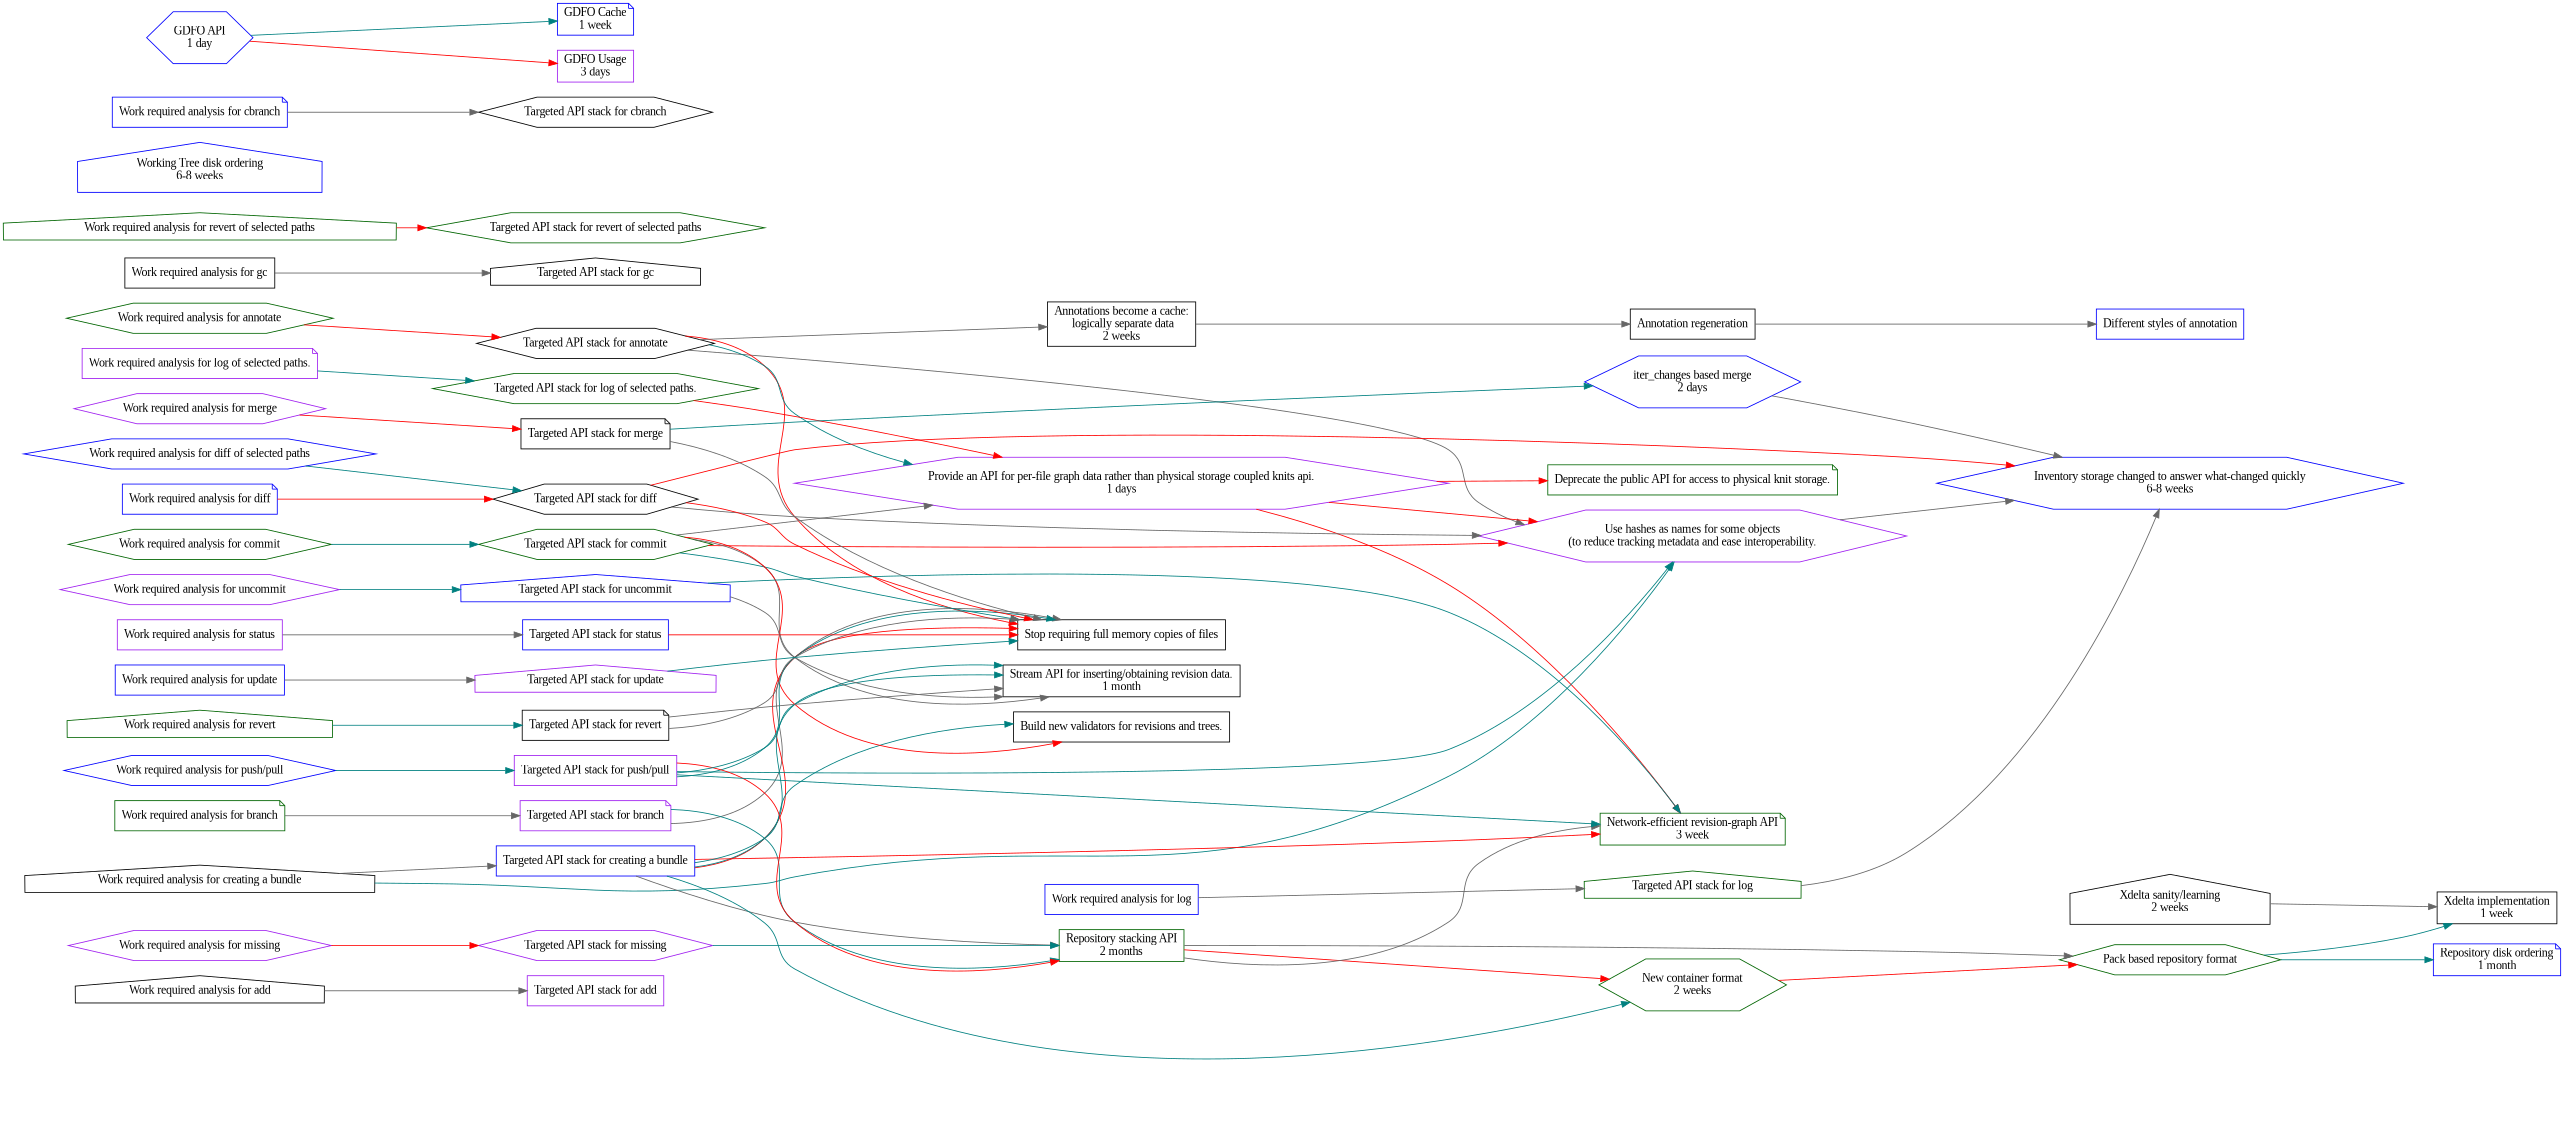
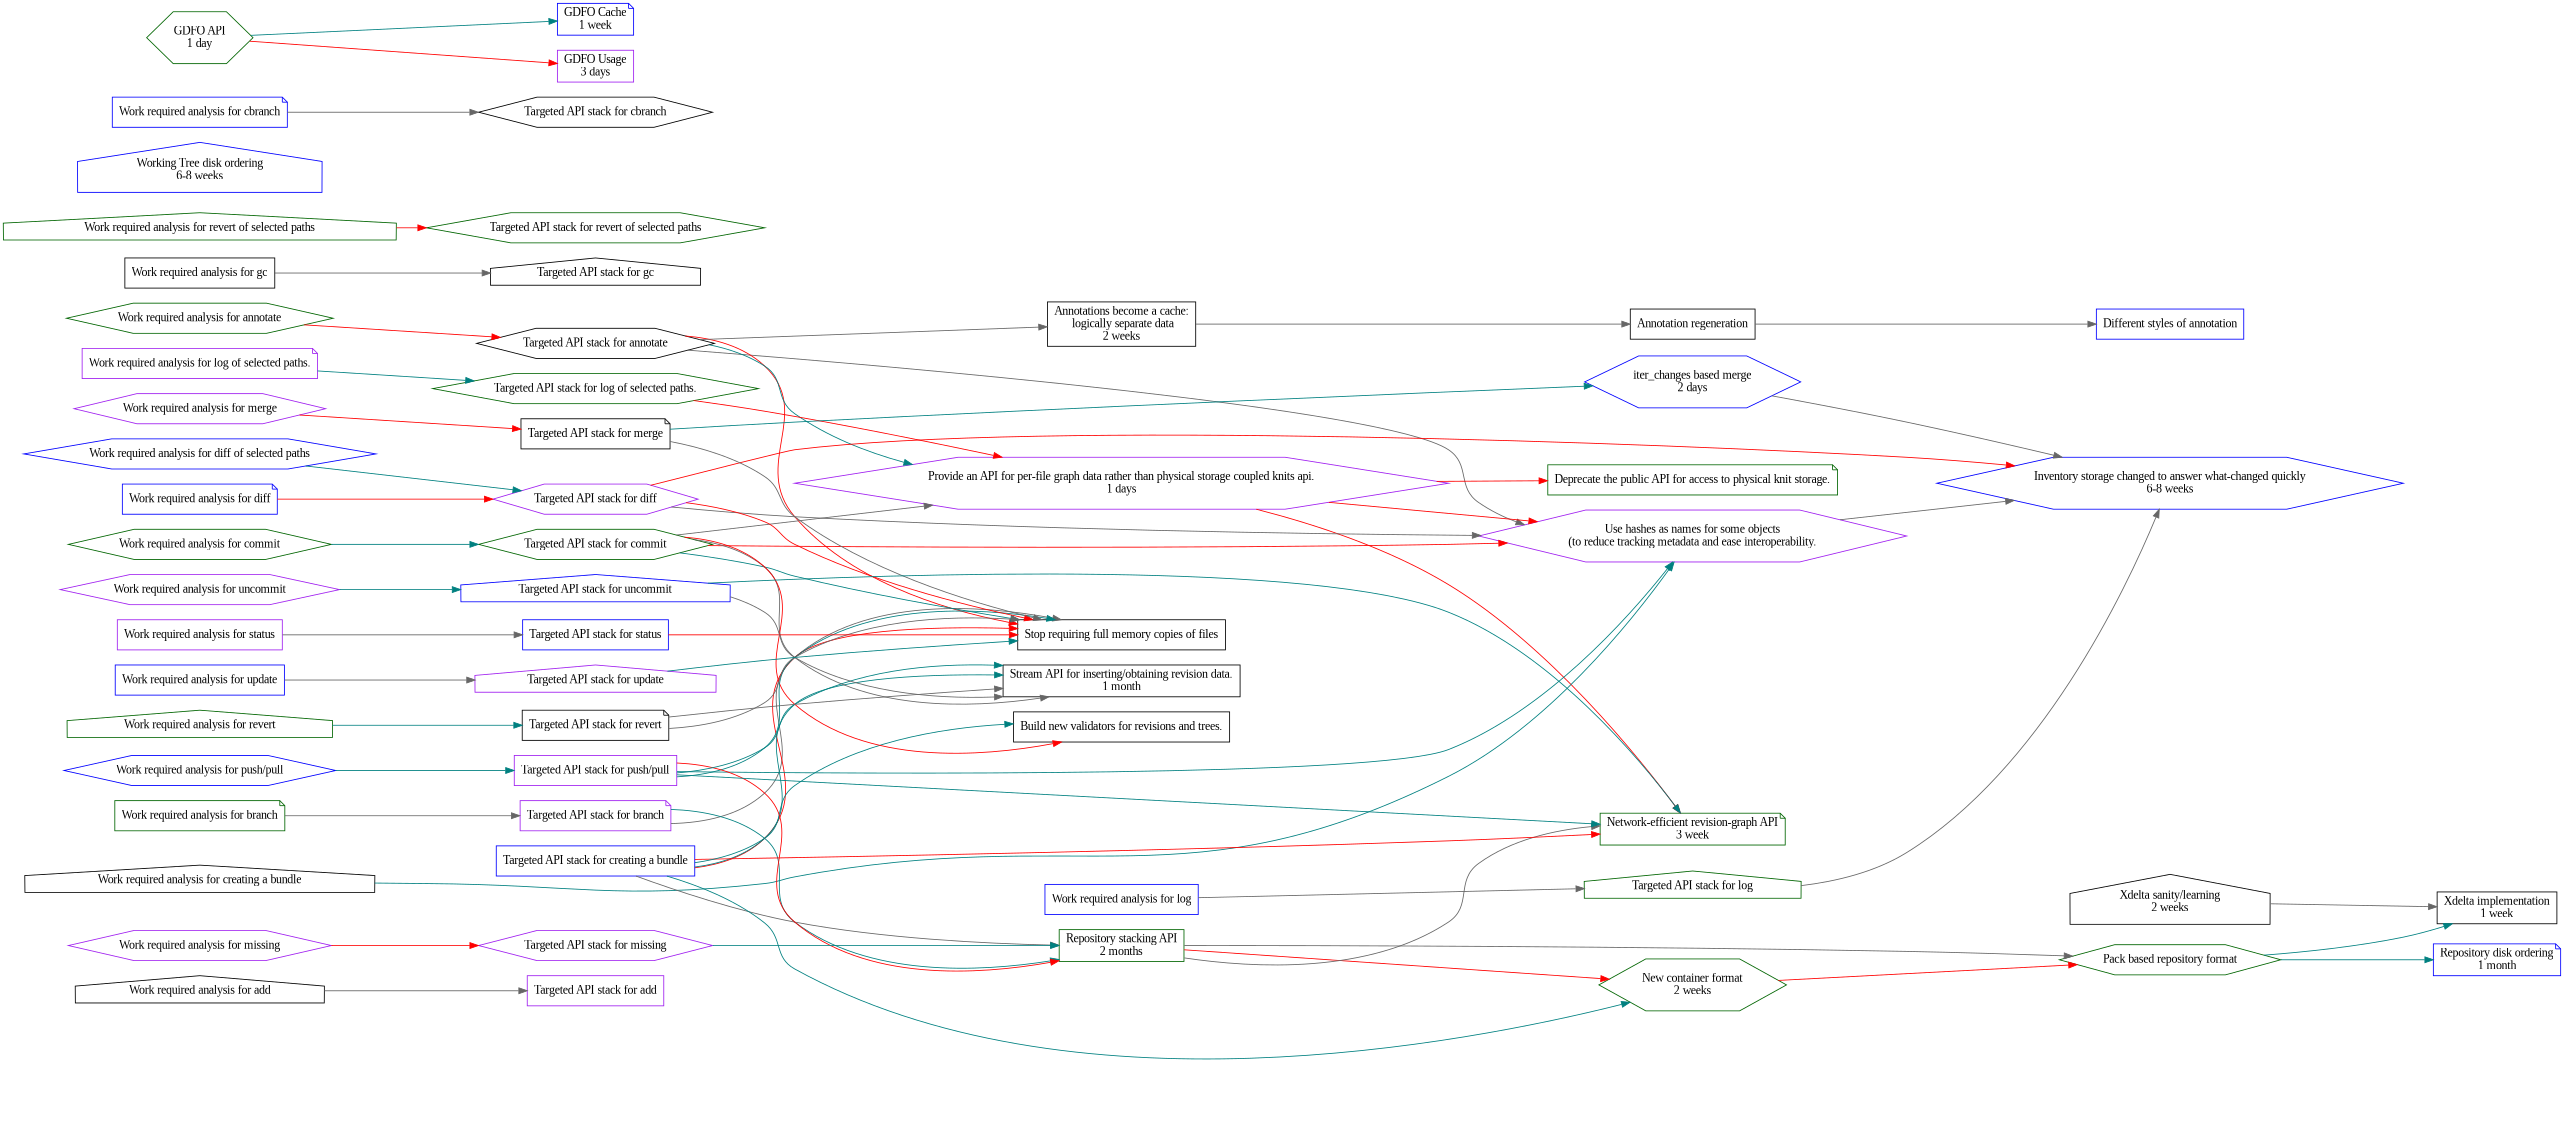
node "GDFO API 1 day": color blue -> darkgreen
node "Targeted API stack for diff": color black -> purple
edge "Work required analysis for creating a bundle" -> "Targeted API stack for creating a bundle": removed
